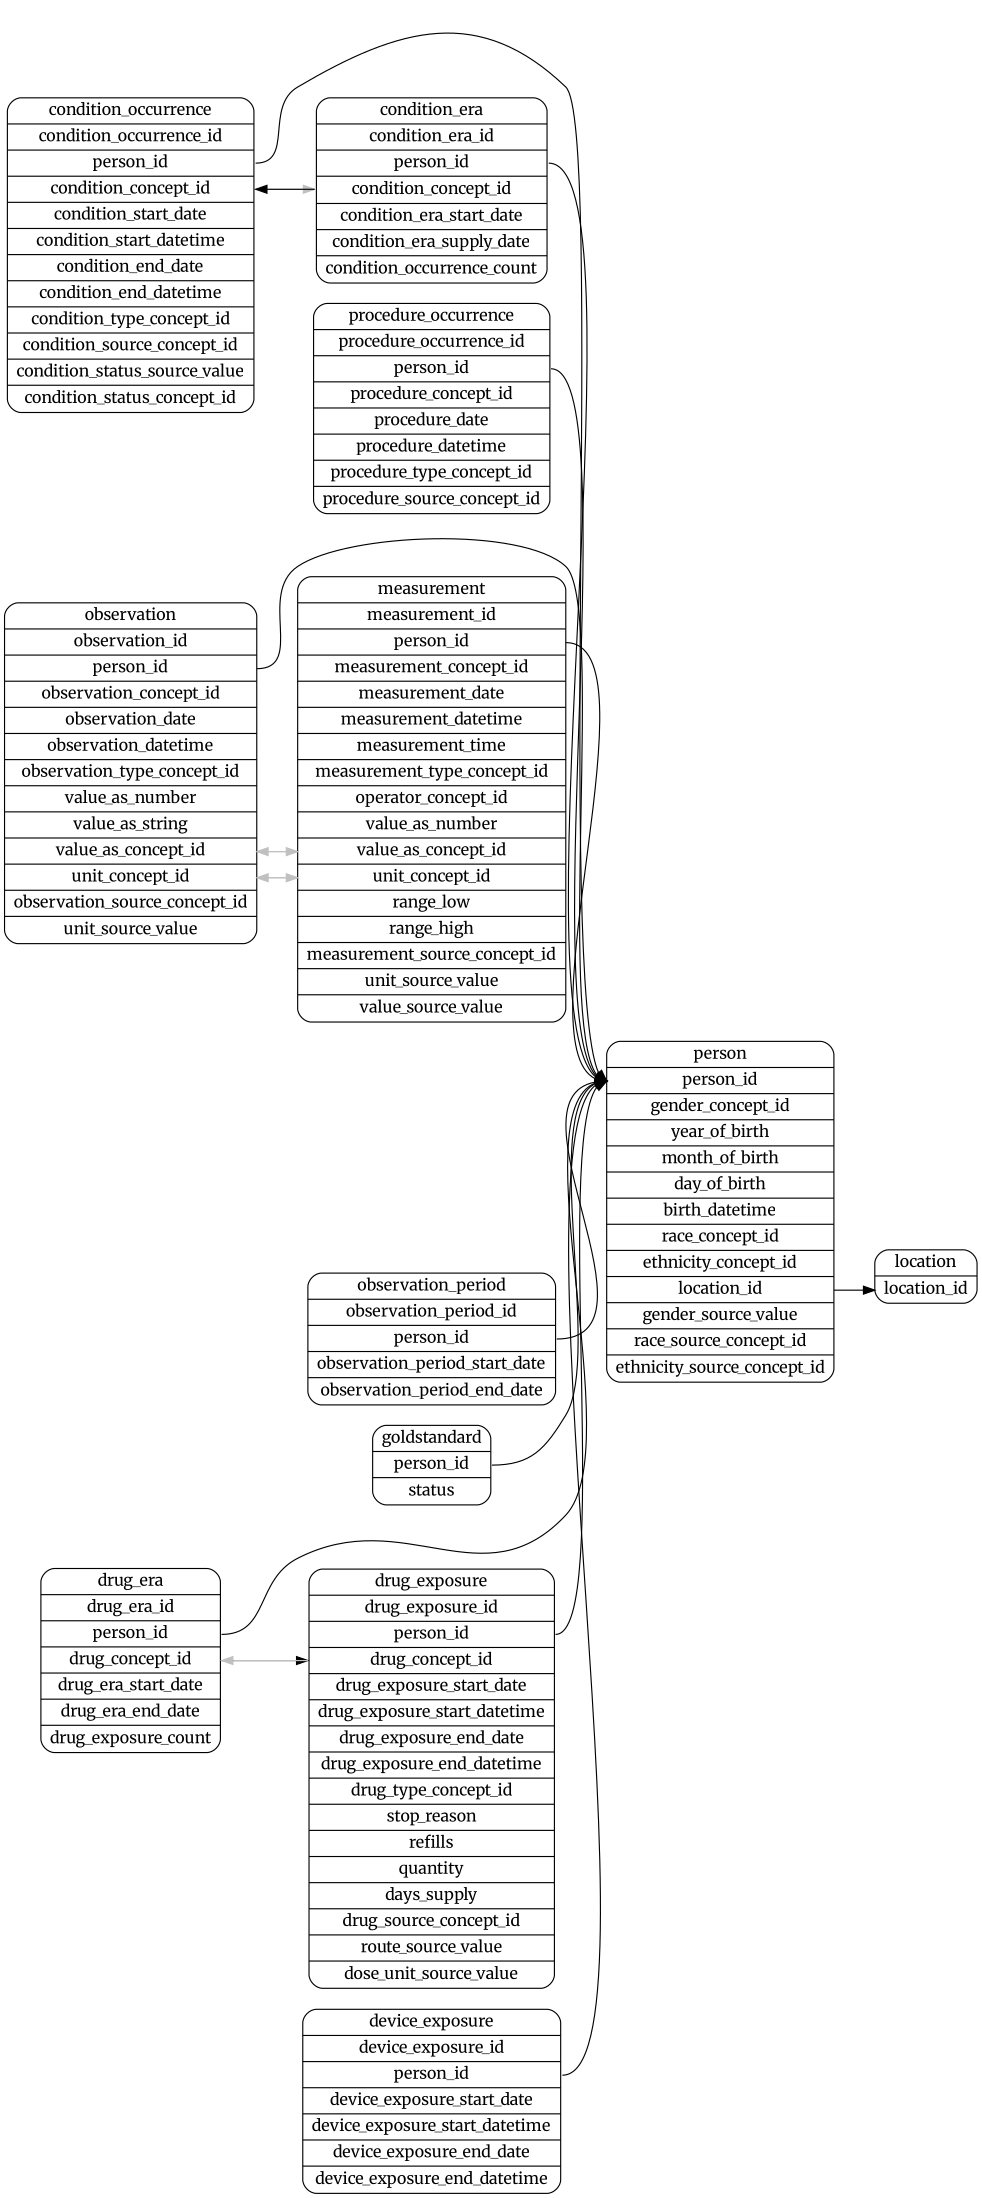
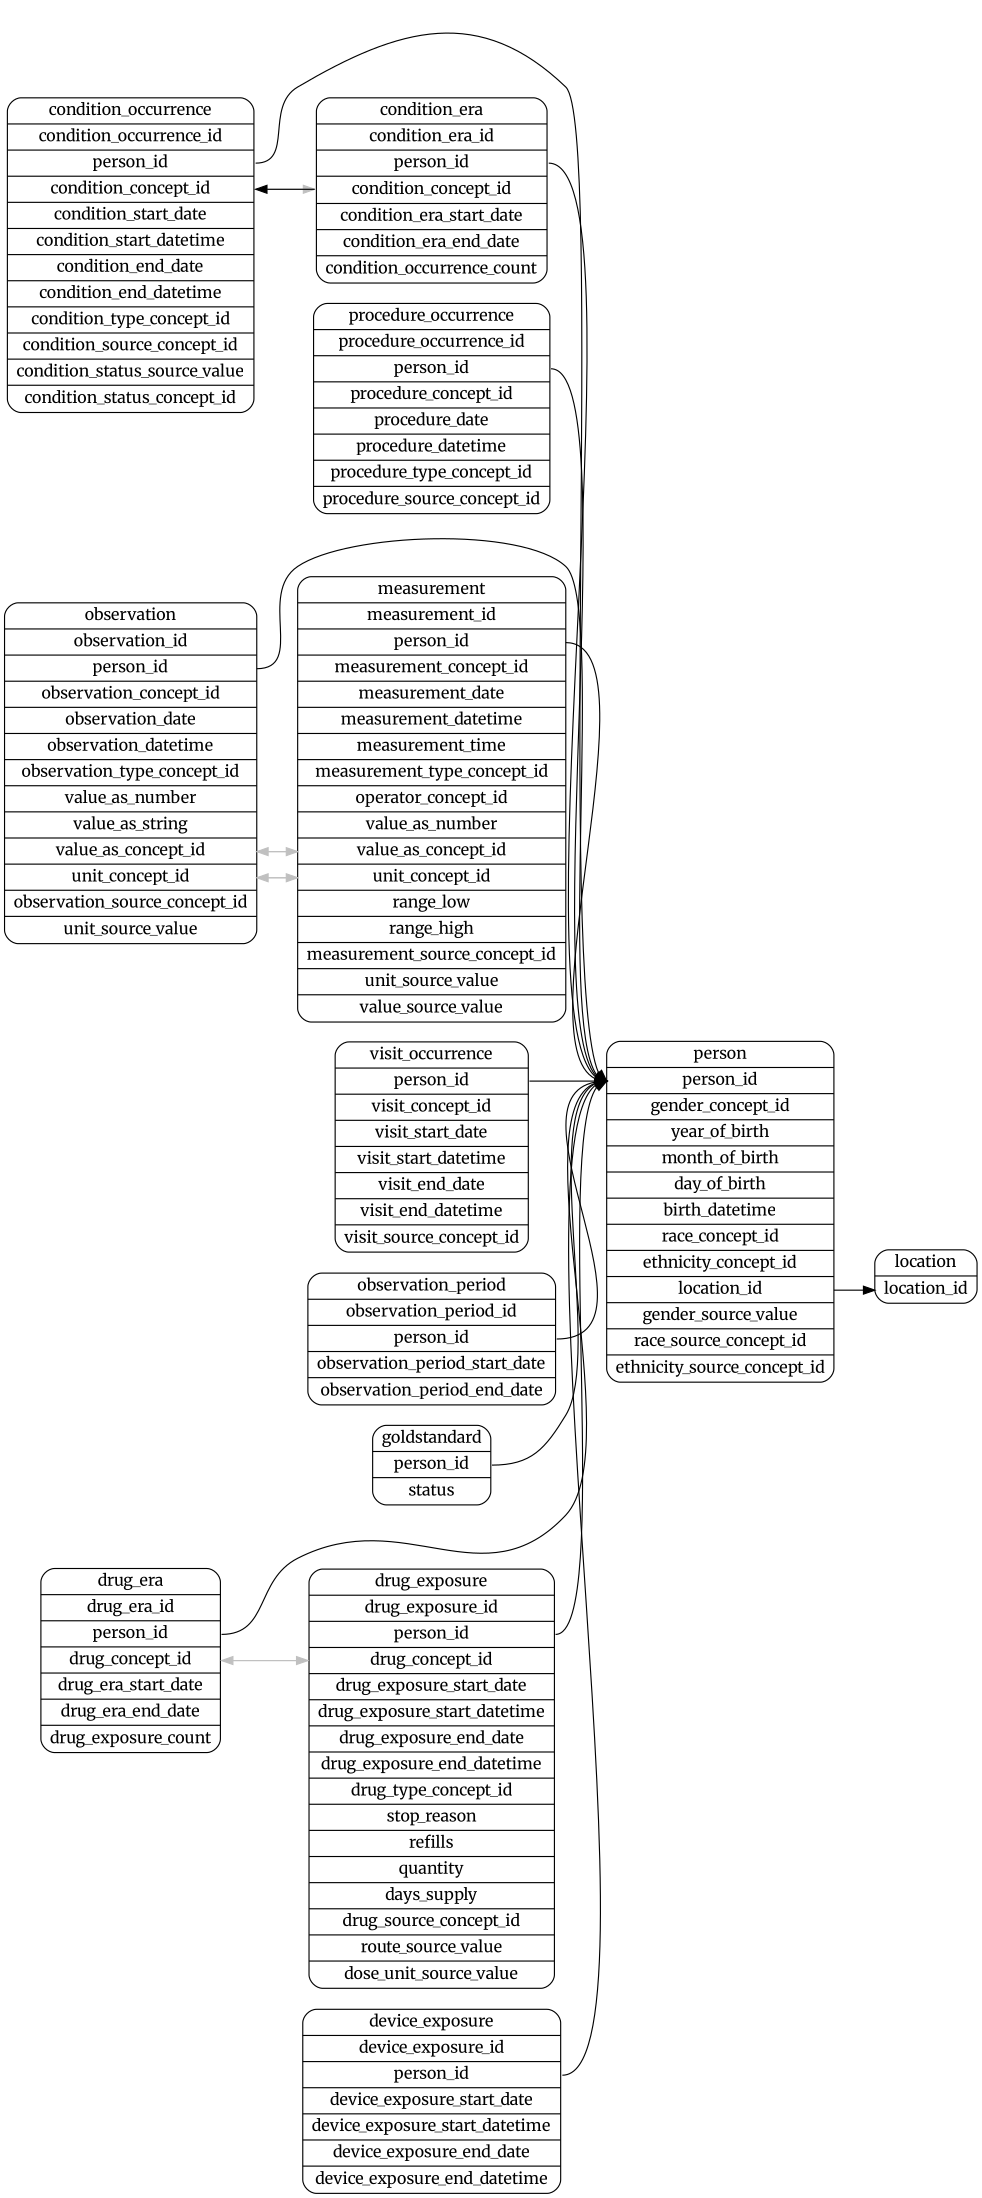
node "condition_era": text "condition_era_supply_date" -> "condition_era_end_date"
node "visit_occurrence": added
edge "drug_era" -> "drug_exposure": color black -> gray
